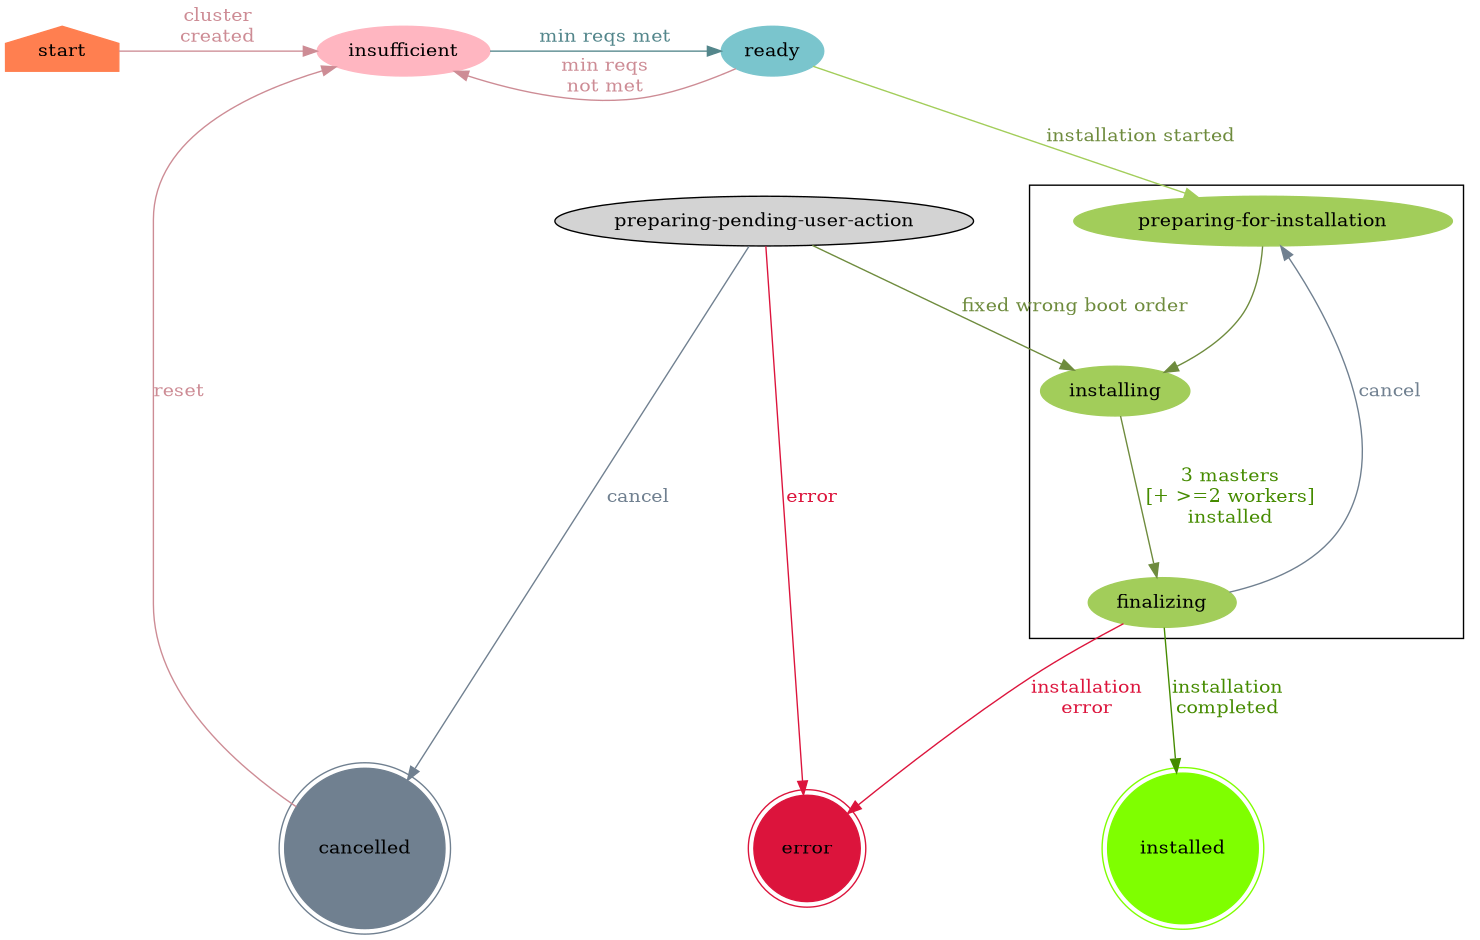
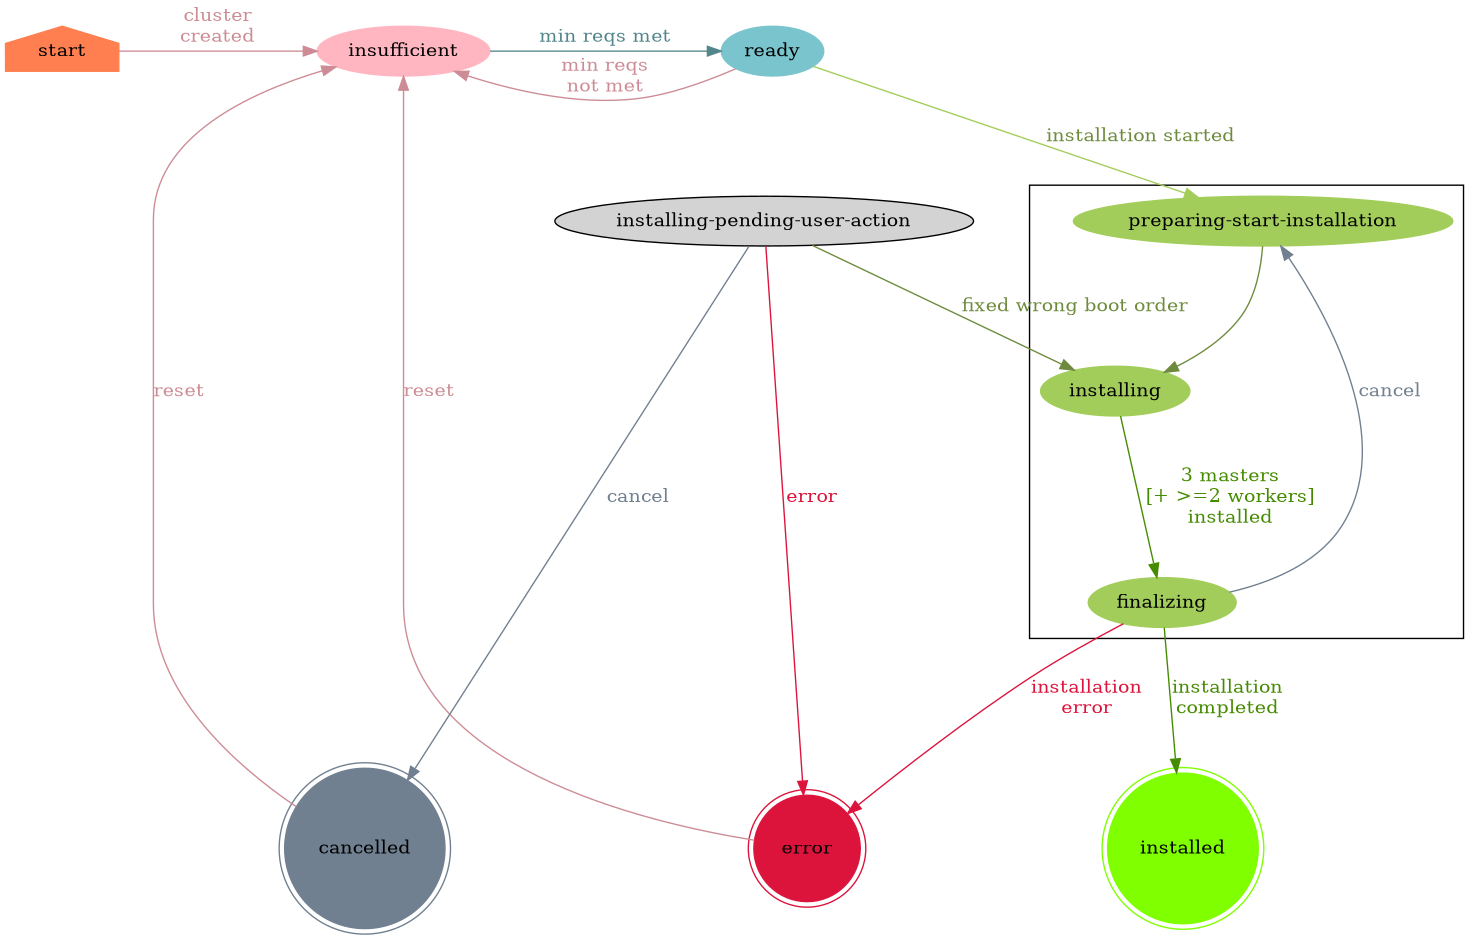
node "preparing-pending-user-action": label "preparing-pending-user-action" -> "installing-pending-user-action"
node "preparing-for-installation": label "preparing-for-installation" -> "preparing-start-installation"
edge "installing" -> "finalizing": color darkolivegreen4 -> chartreuse4
edge "error" -> "insufficient": added, label "reset"
